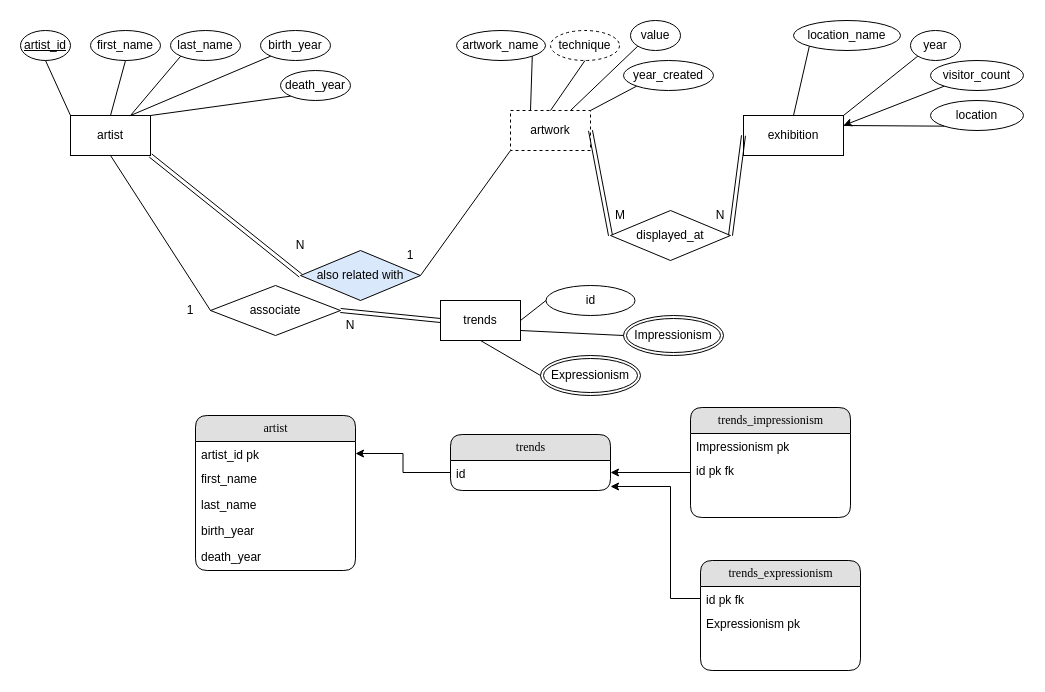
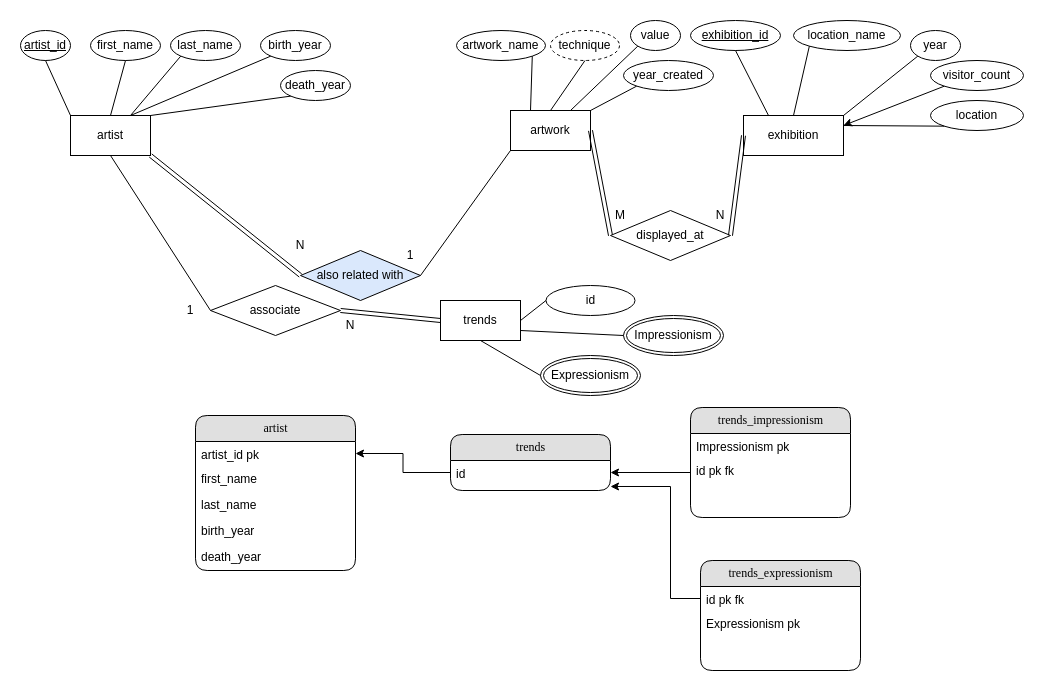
node "exhibition_id": added
edge "exhibition_id" -- "exhibition": added
node "artwork": style dashed -> solid
